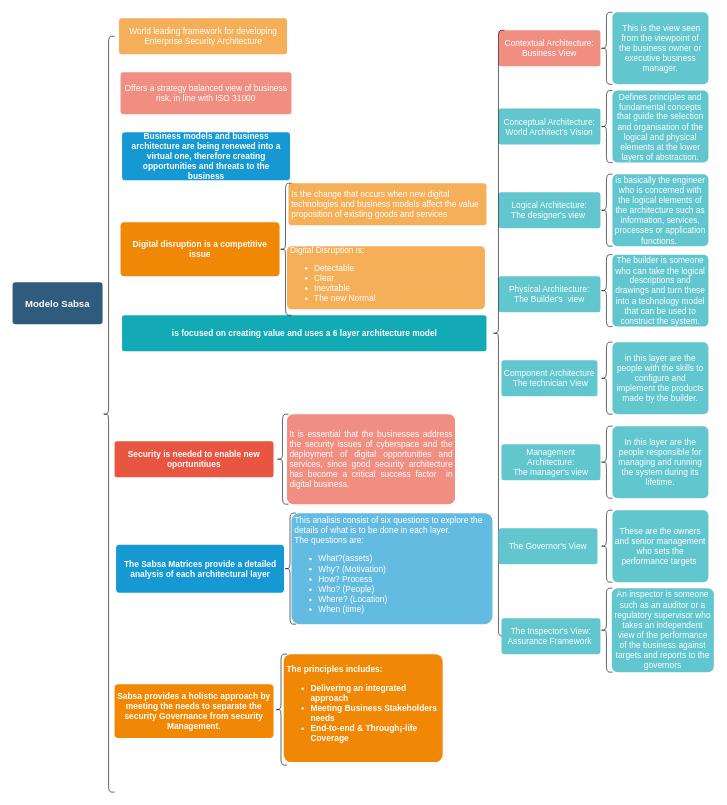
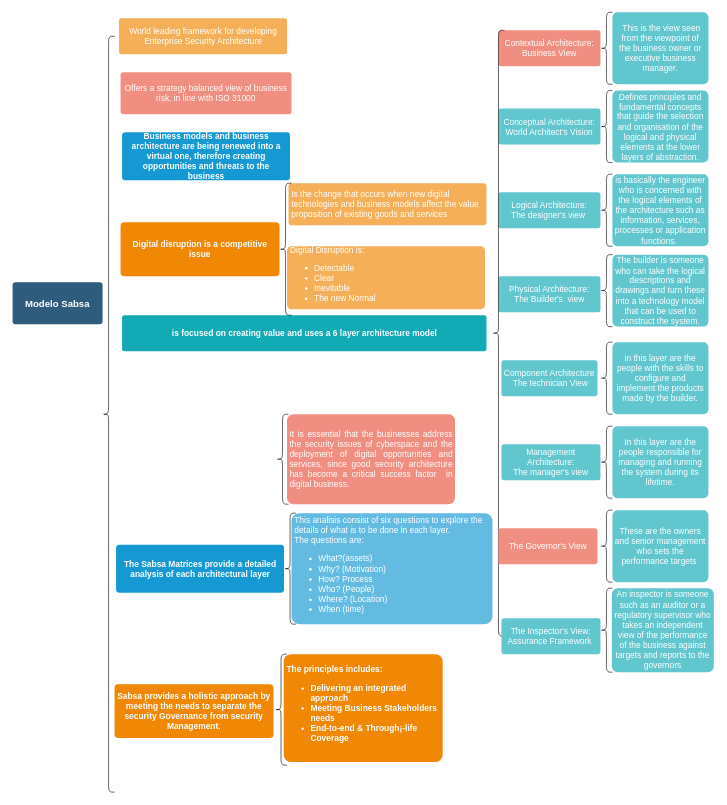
node "Security is needed to enable new oportunitiues": removed
node "The Governor's View": fillcolor #61c6ce -> #f08e81
